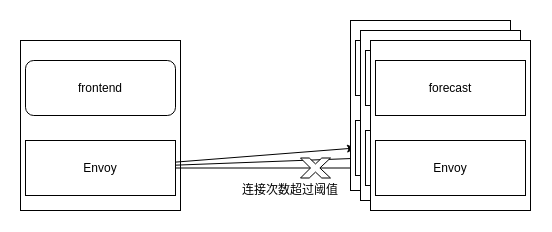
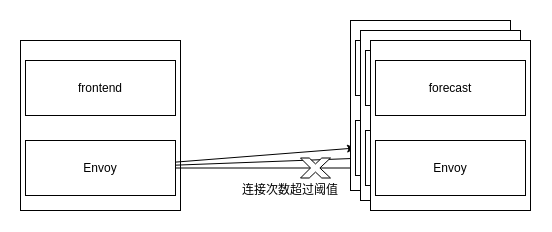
node "frontend": shape rounded rectangle -> rectangle
